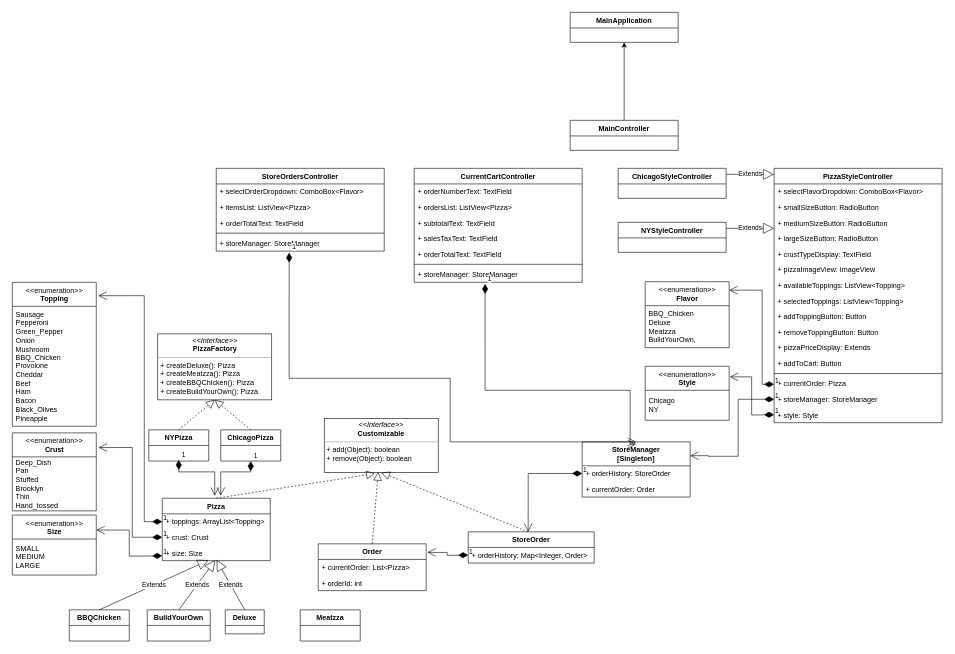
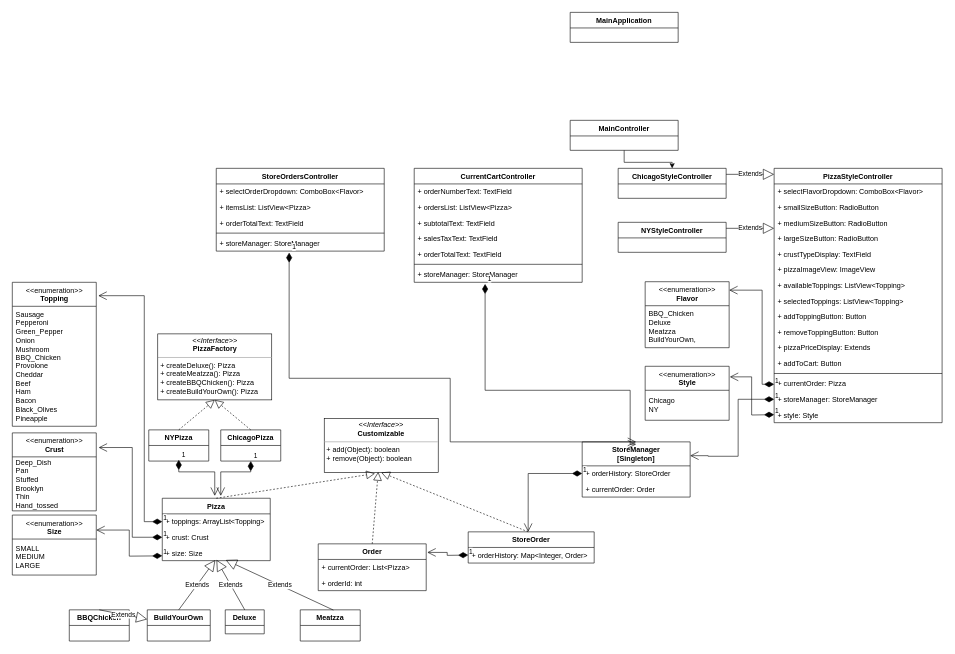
edge "MainController" -> "MainApplication": now "MainController" -> "ChicagoStyleController"
edge "BBQChicken" -> "+ size: Size": now "BBQChicken" -> "BuildYourOwn"
edge "Meatzza" -> "+ size: Size": added, label "Extends"
